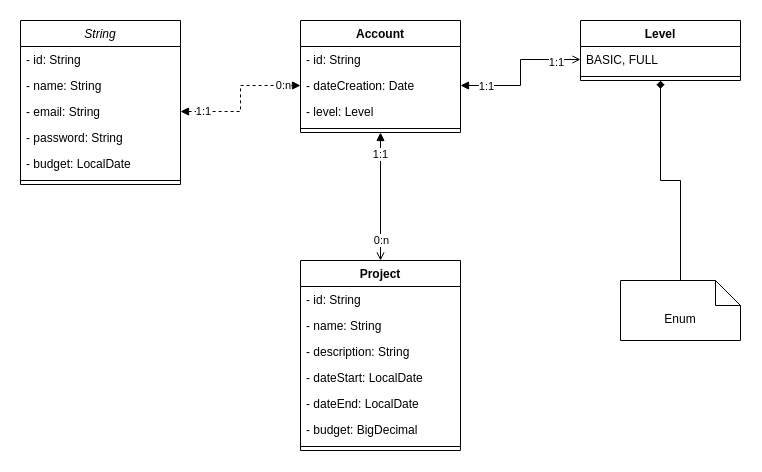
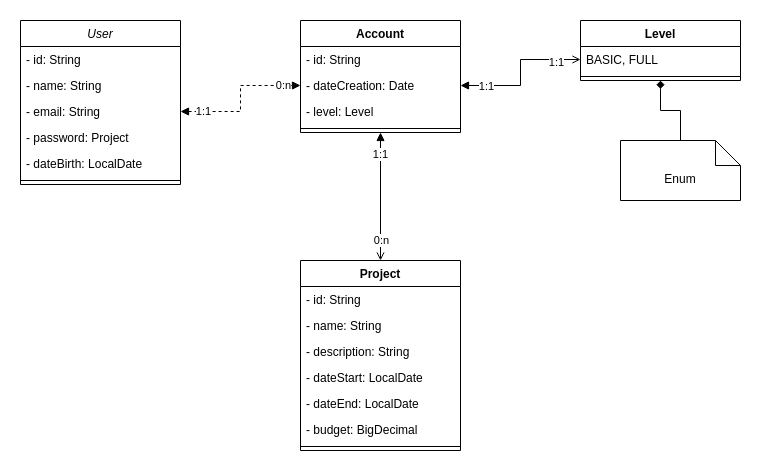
node "String": label "String" -> "User"
node "- password: String": label "- password: String" -> "- password: Project"
node "- budget: LocalDate": label "- budget: LocalDate" -> "- dateBirth: LocalDate"
node "Enum": moved (681, 311) -> (681, 171)
